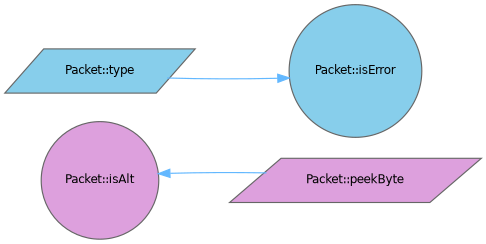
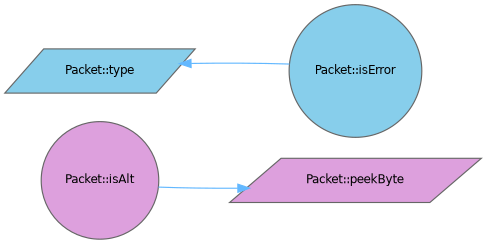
edge "Packet::type" -> "Packet::isError": reversed
edge "Packet::peekByte" -> "Packet::isAlt": reversed
